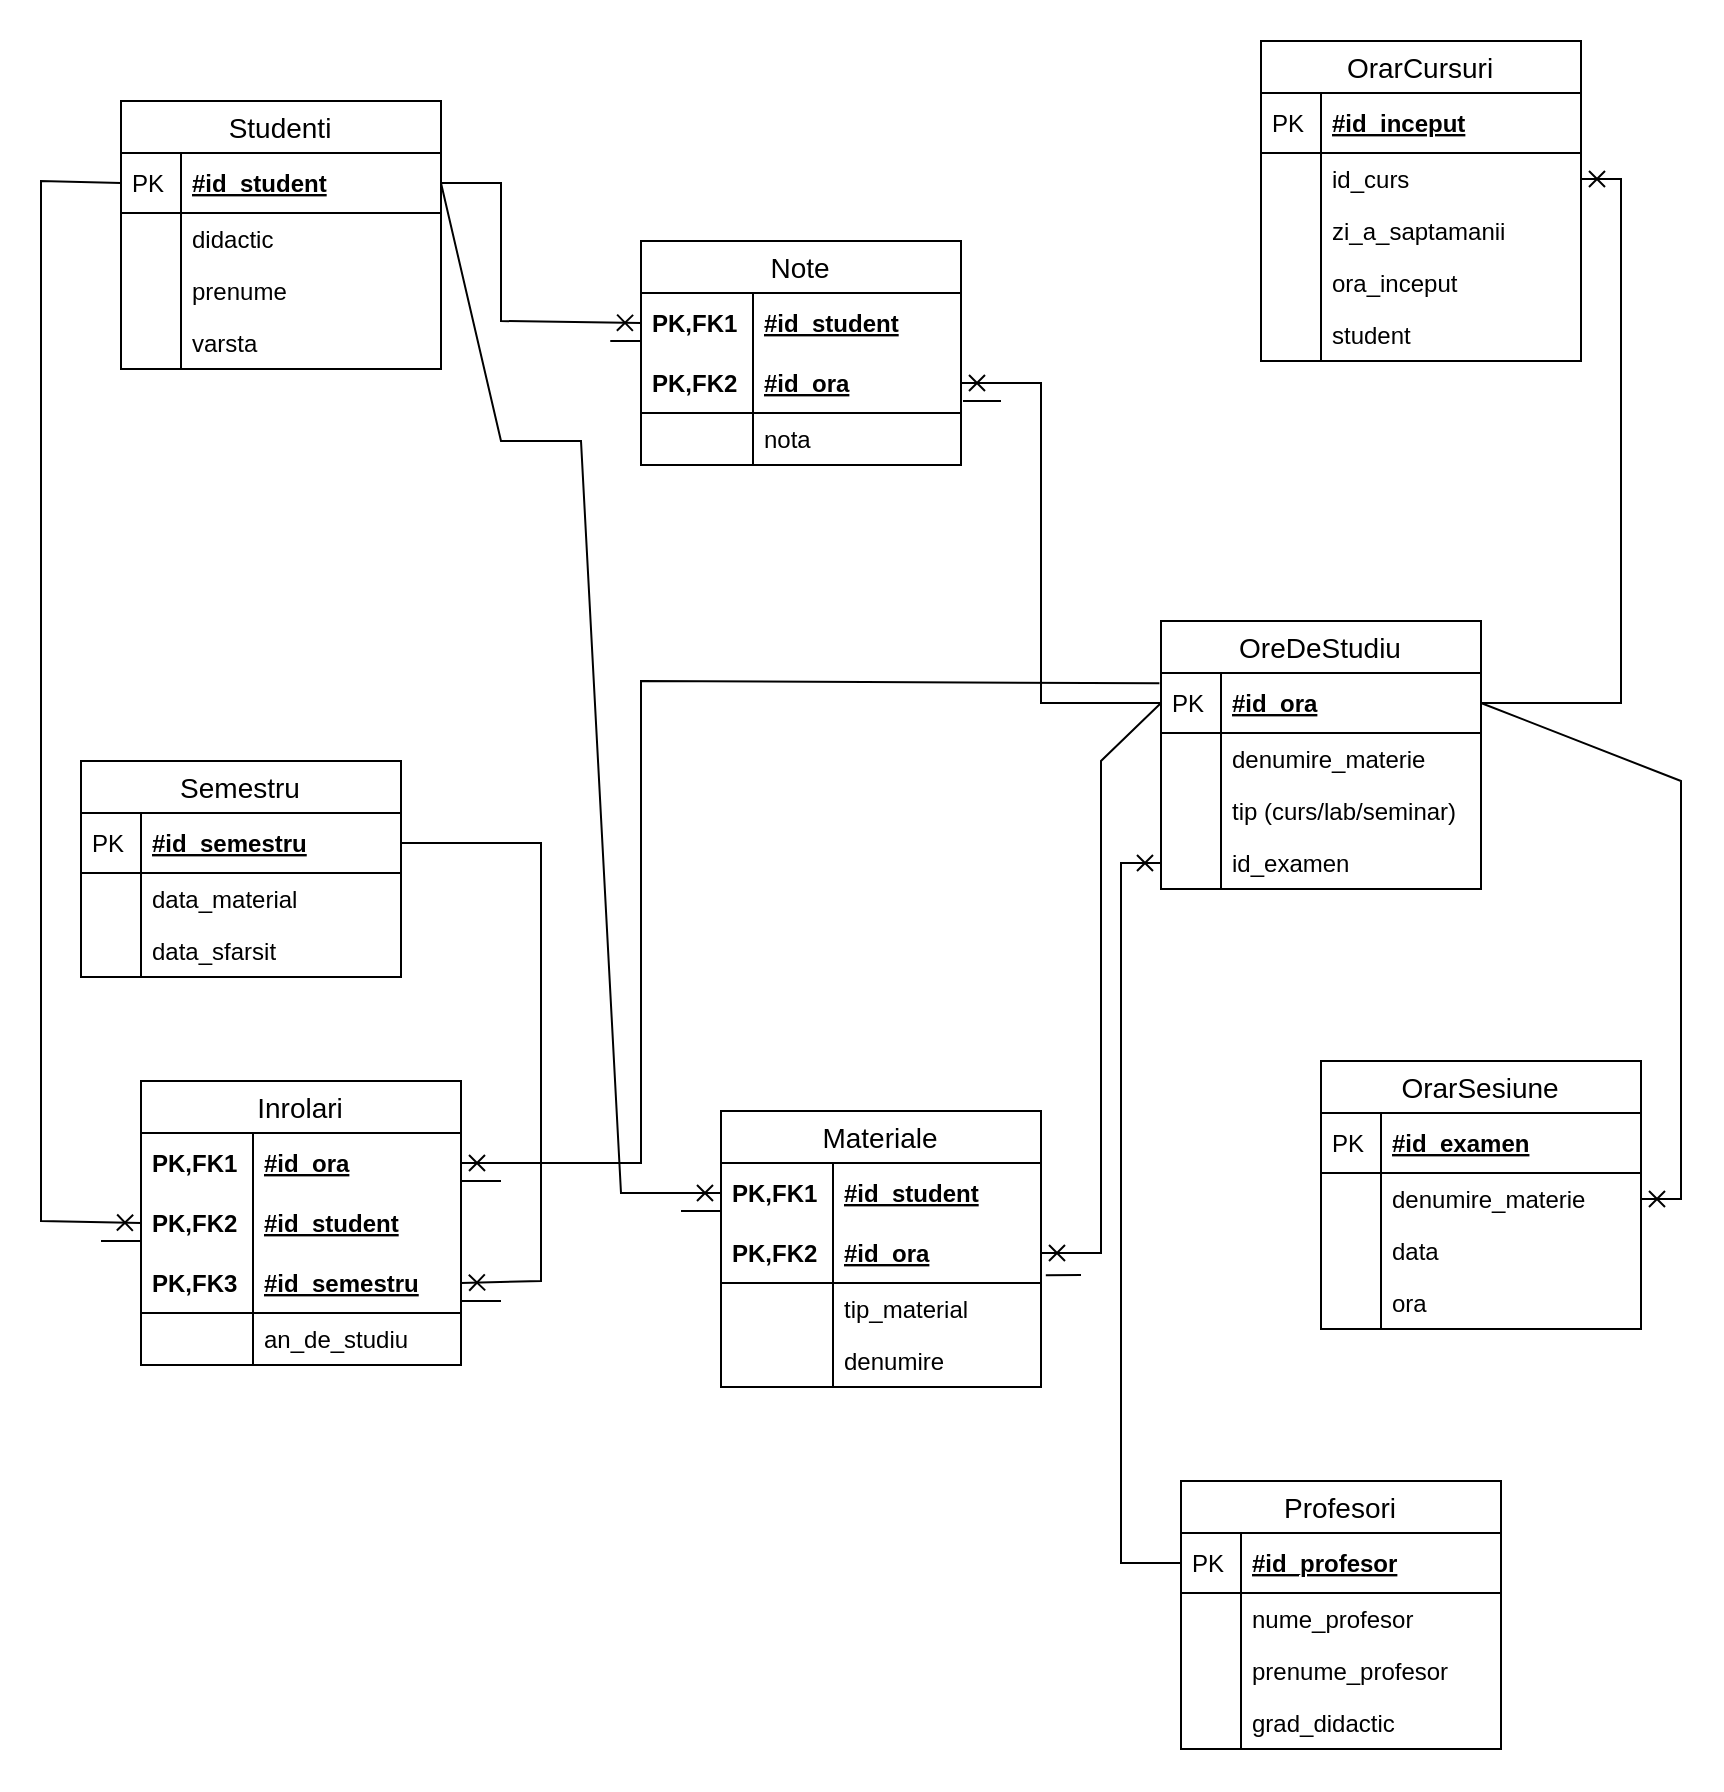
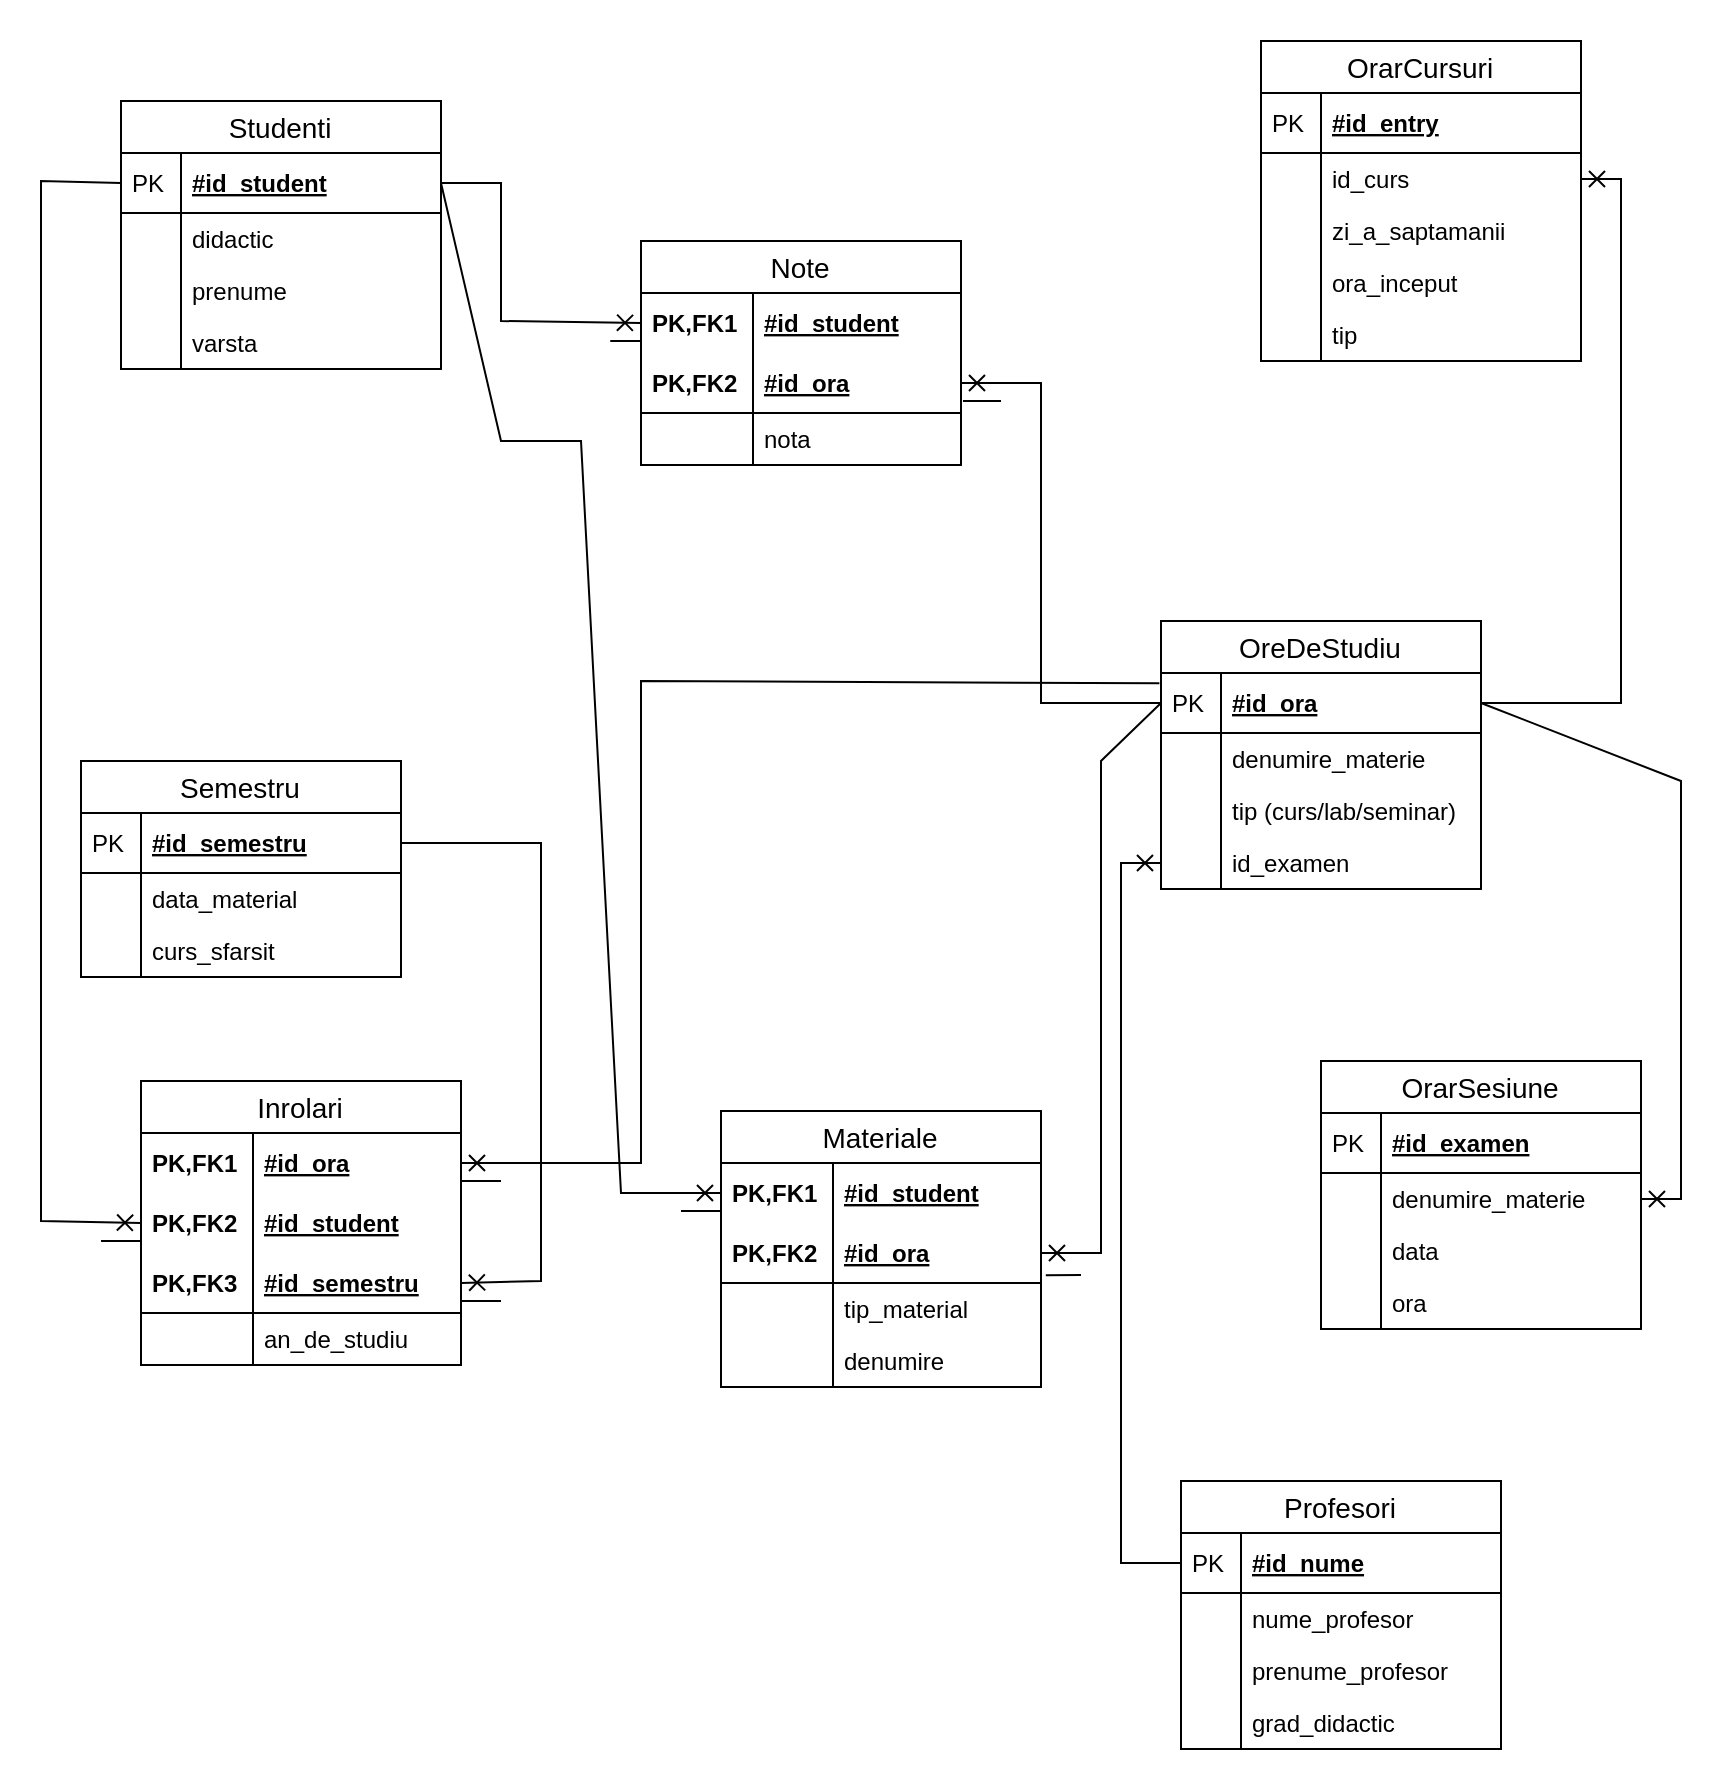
node "#id_inceput": label "#id_inceput" -> "#id_entry"
node "student": label "student" -> "tip"
node "data_sfarsit": label "data_sfarsit" -> "curs_sfarsit"
node "#id_profesor": label "#id_profesor" -> "#id_nume"
